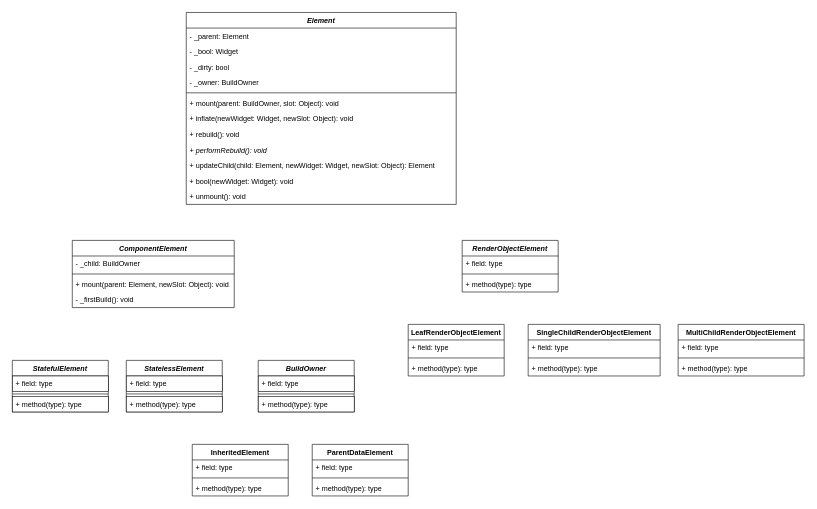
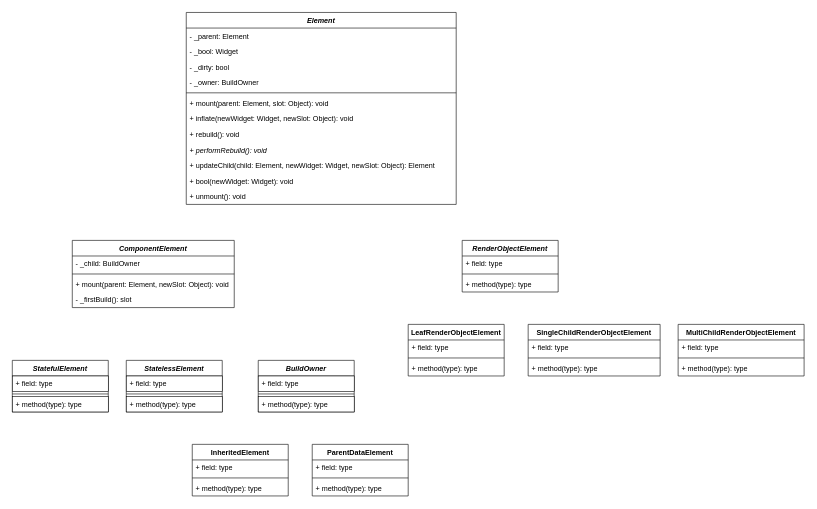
node "+ mount(parent: BuildOwner, slot: Object): void": label "+ mount(parent: BuildOwner, slot: Object): void" -> "+ mount(parent: Element, slot: Object): void"
node "- _firstBuild(): void": label "- _firstBuild(): void" -> "- _firstBuild(): slot"
